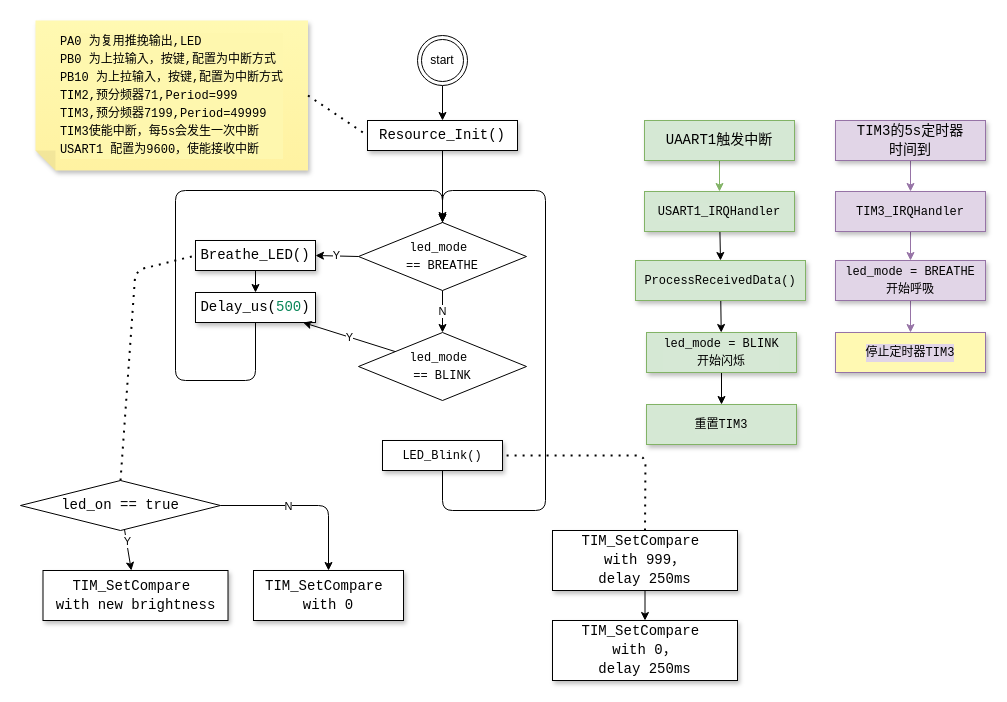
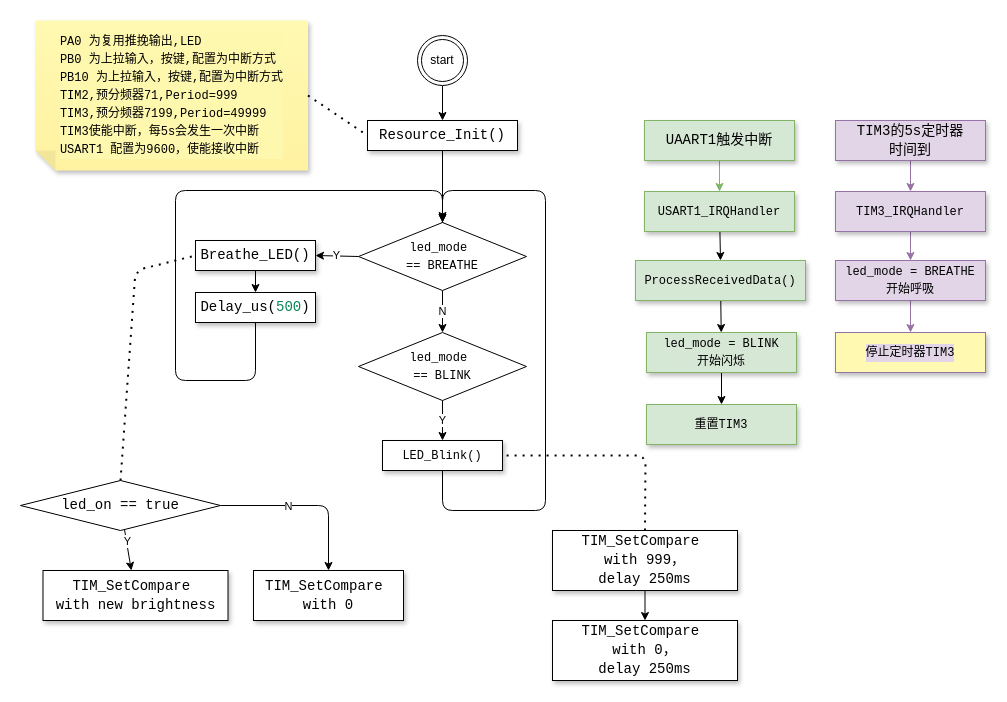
edge "led_mode == BLINK" -> "Delay_us(500)": now "led_mode == BLINK" -> "LED_Blink()"
